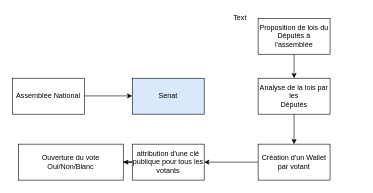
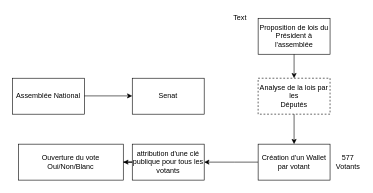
node "Proposition de lois du Députés à l'assemblée": label "Proposition de lois du Députés à l'assemblée" -> "Proposition de lois du Président à l'assemblée"
node "Senat": fillcolor #dae8fc -> #ffffff
node "Analyse de la lois par les Députés": style solid -> dashed
node "577 Votants": added
